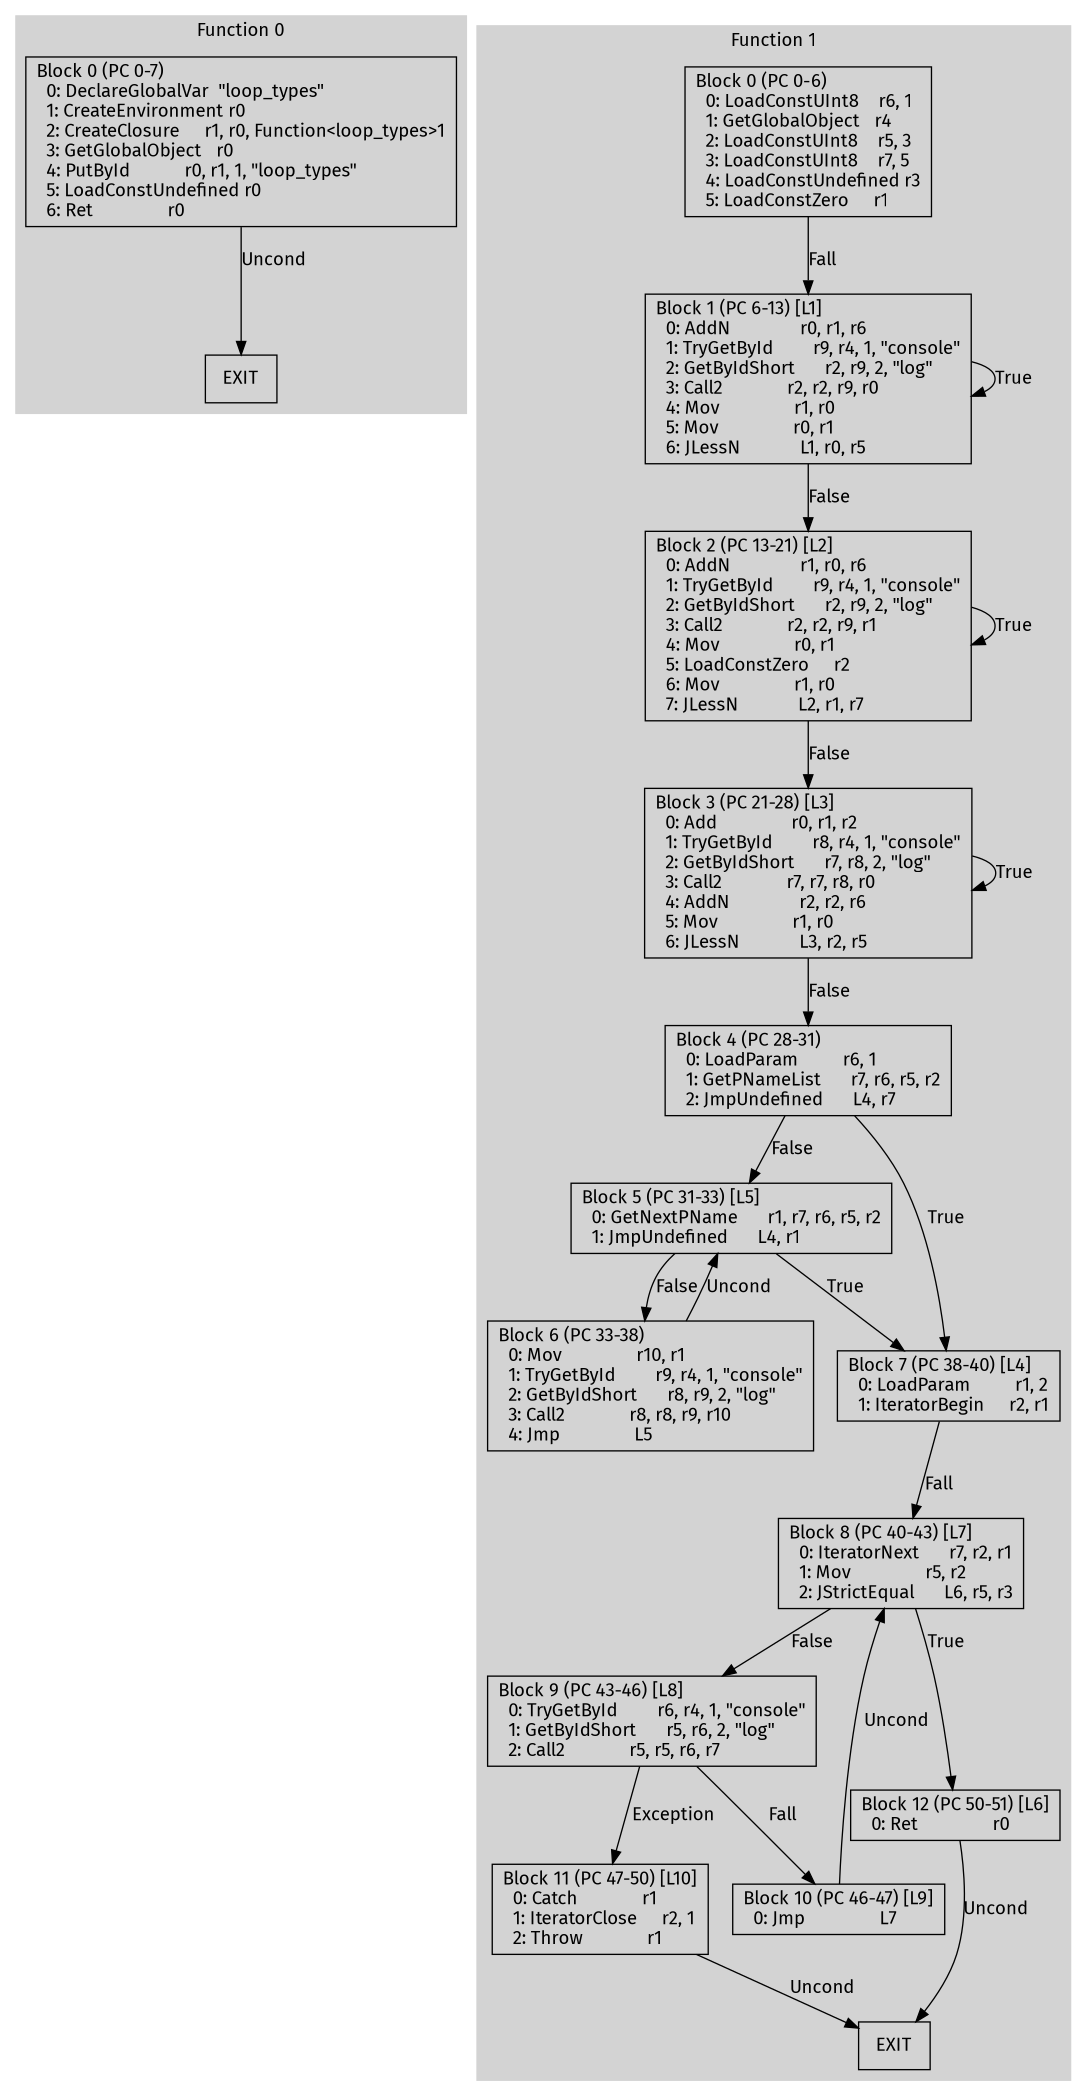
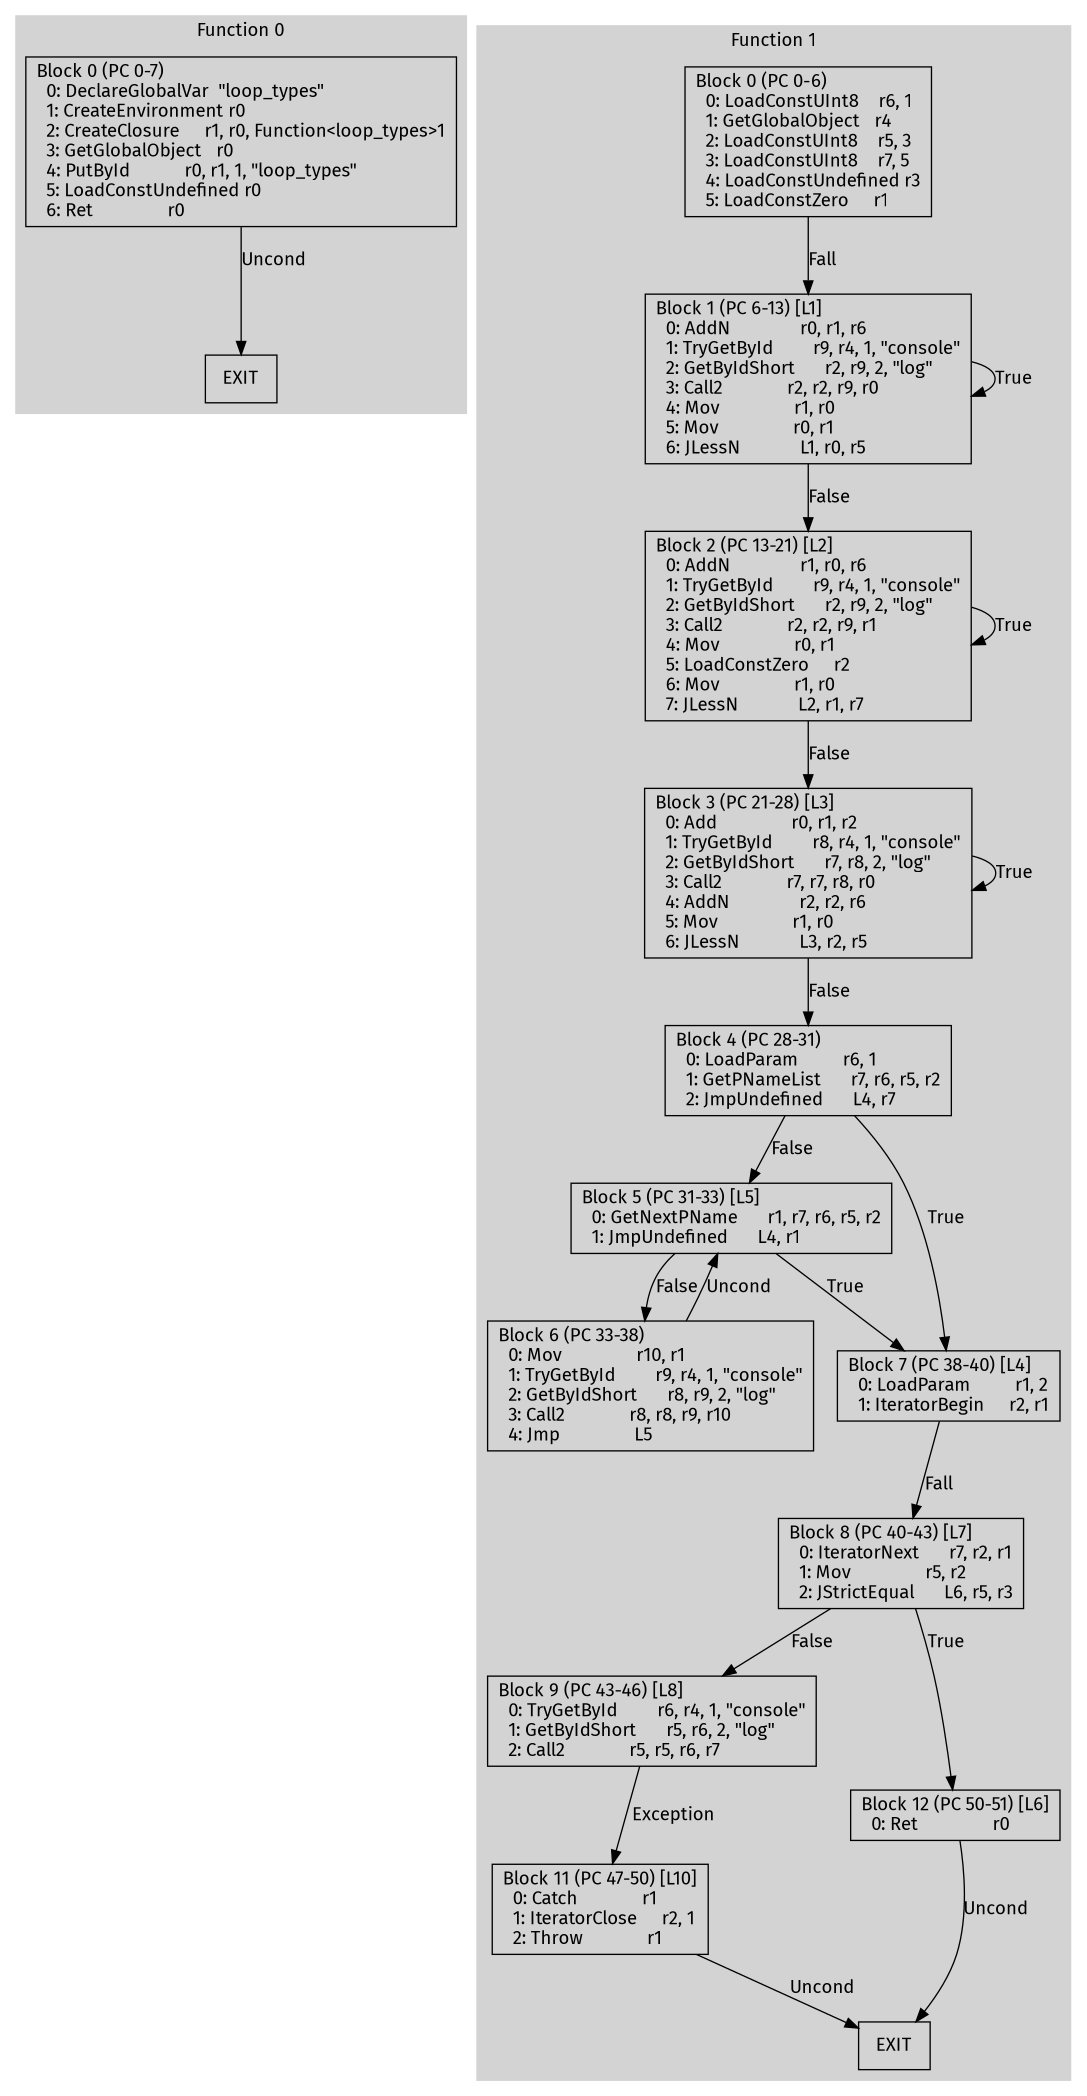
node "Block 10 (PC 46-47) [L9] 0: Jmp               L7": removed
